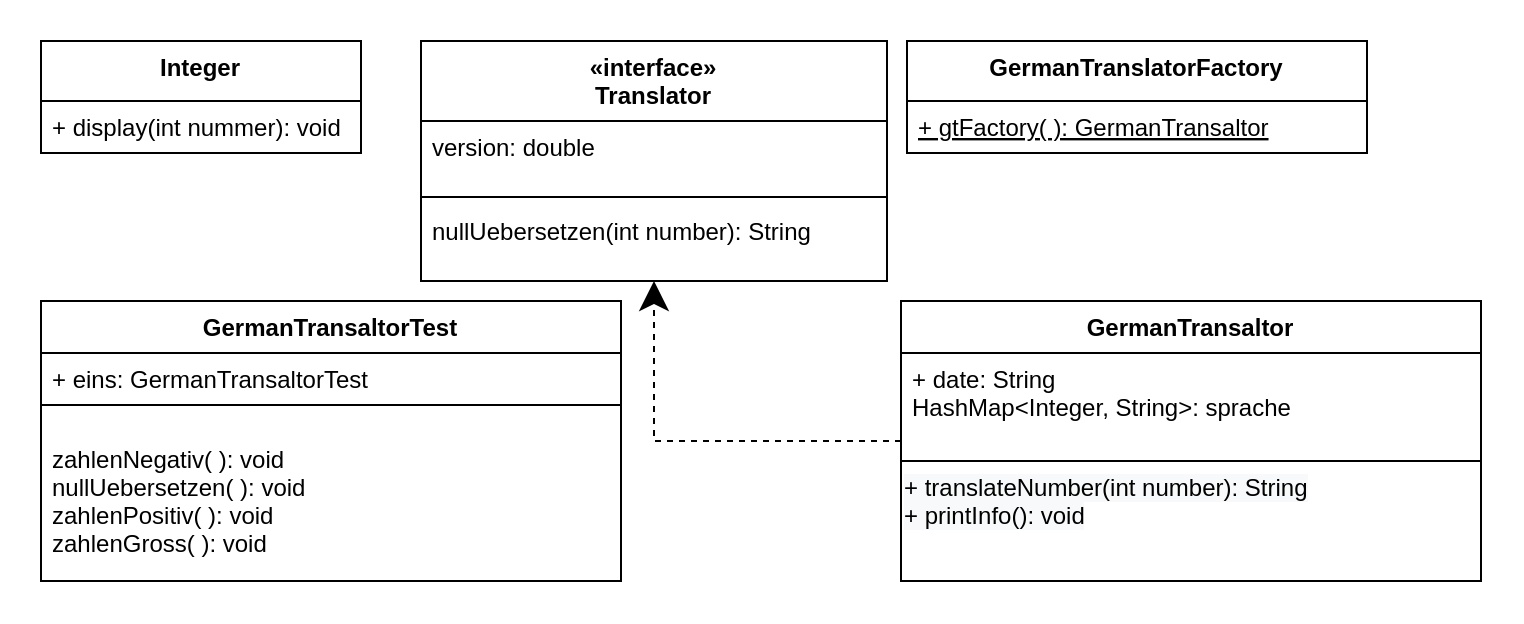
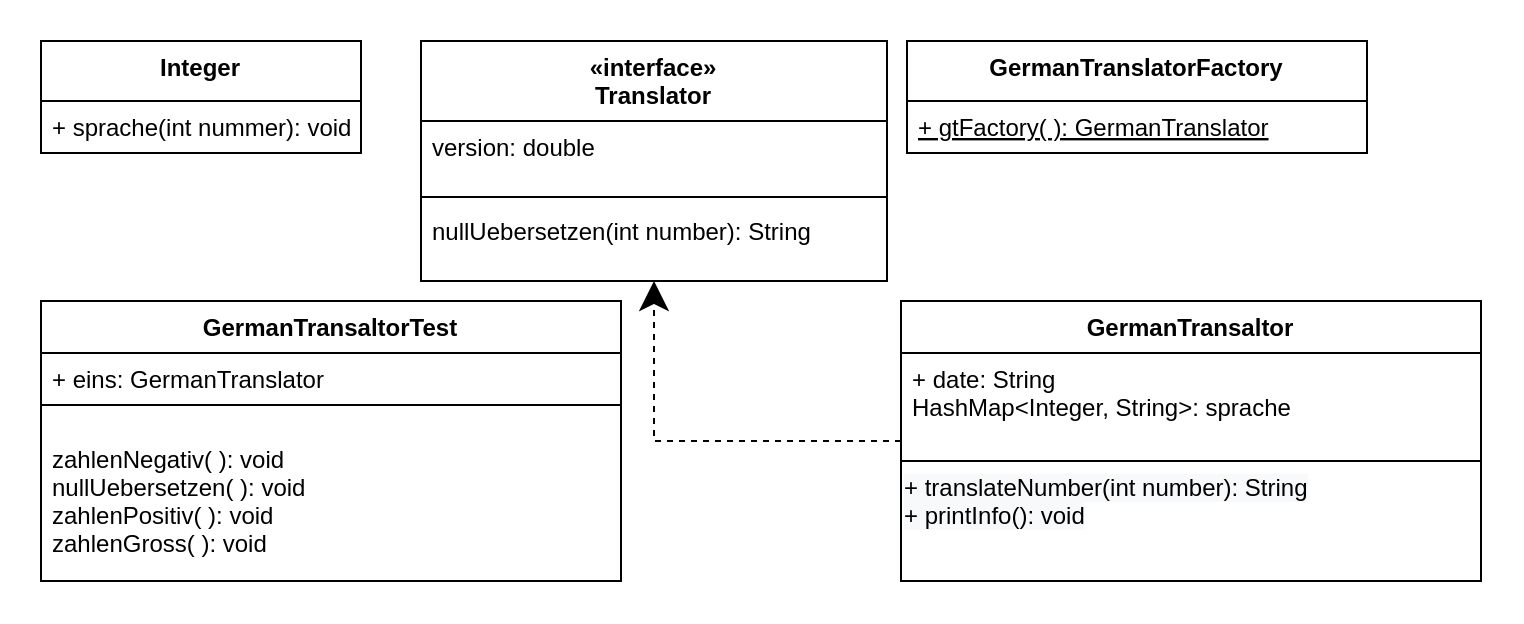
node "+ display(int nummer): void": label "+ display(int nummer): void" -> "+ sprache(int nummer): void"
node "+ gtFactory( ): GermanTransaltor": label "+ gtFactory( ): GermanTransaltor" -> "+ gtFactory( ): GermanTranslator"
node "+ eins: GermanTransaltorTest": label "+ eins: GermanTransaltorTest" -> "+ eins: GermanTranslator"
